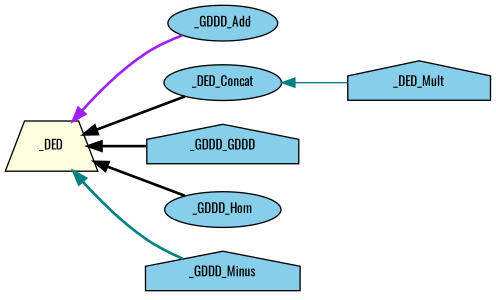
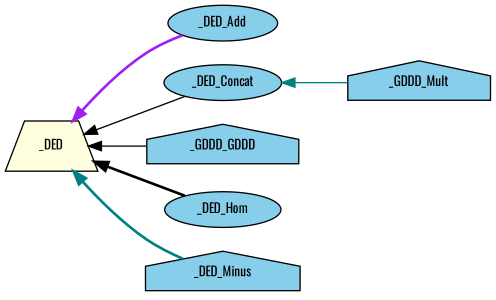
node "_GDDD_Add": label "_GDDD_Add" -> "_DED_Add"
node "_DED_Mult": label "_DED_Mult" -> "_GDDD_Mult"
edge "_DED_Concat" -> "_DED": style bold -> solid
edge "_GDDD_GDDD" -> "_DED": style bold -> solid
node "_GDDD_Hom": label "_GDDD_Hom" -> "_DED_Hom"
node "_GDDD_Minus": label "_GDDD_Minus" -> "_DED_Minus"
